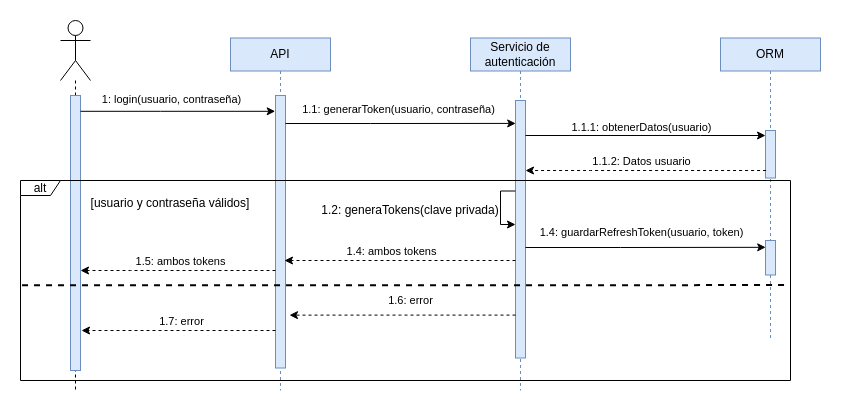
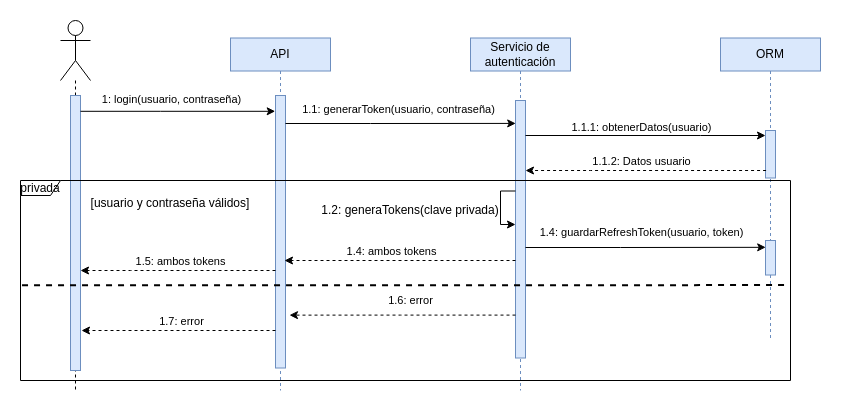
node "alt": label "alt" -> "privada"
